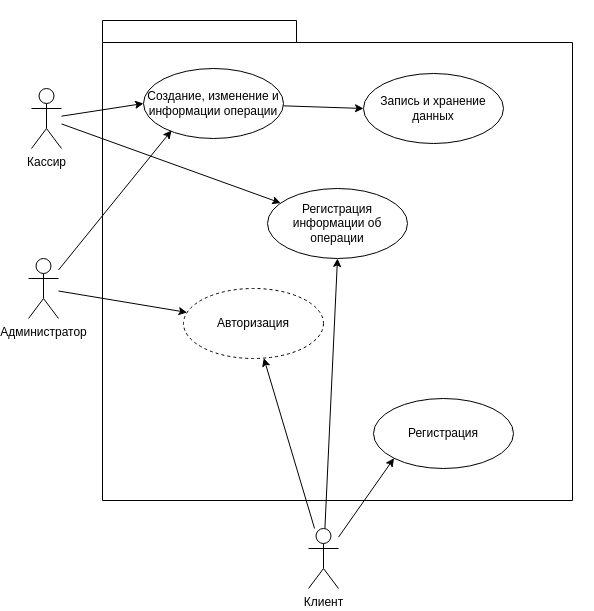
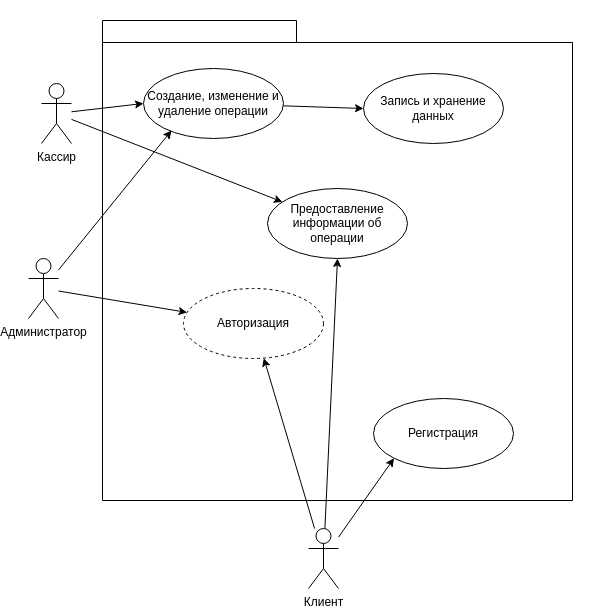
node "Создание, изменение и информации операции": label "Создание, изменение и информации операции" -> "Создание, изменение и удаление операции"
node "Кассир": moved (47, 119) -> (57, 114)
node "Регистрация информации об операции": label "Регистрация информации об операции" -> "Предоставление информации об операции"
